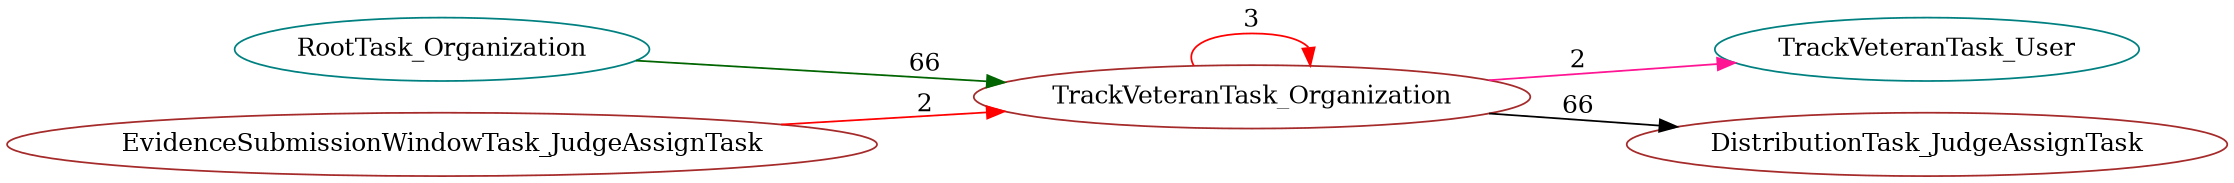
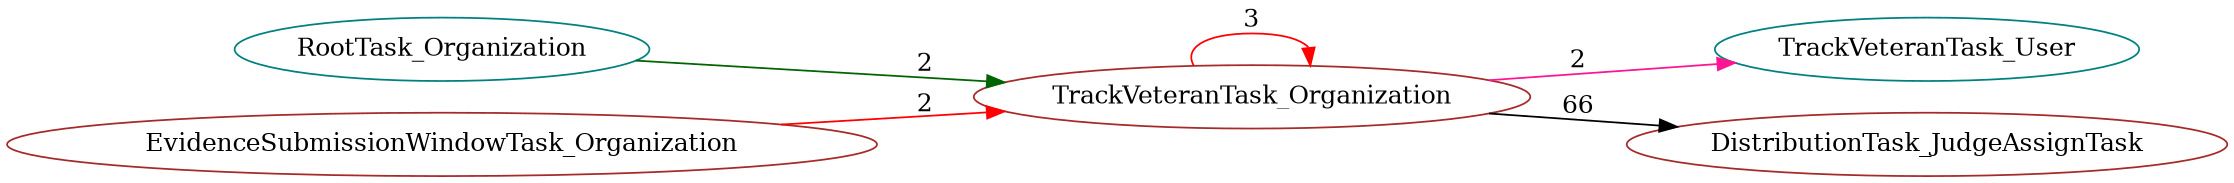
edge "RootTask_Organization" -> "TrackVeteranTask_Organization": label "66" -> "2"
node "EvidenceSubmissionWindowTask_JudgeAssignTask": label "EvidenceSubmissionWindowTask_JudgeAssignTask" -> "EvidenceSubmissionWindowTask_Organization"
